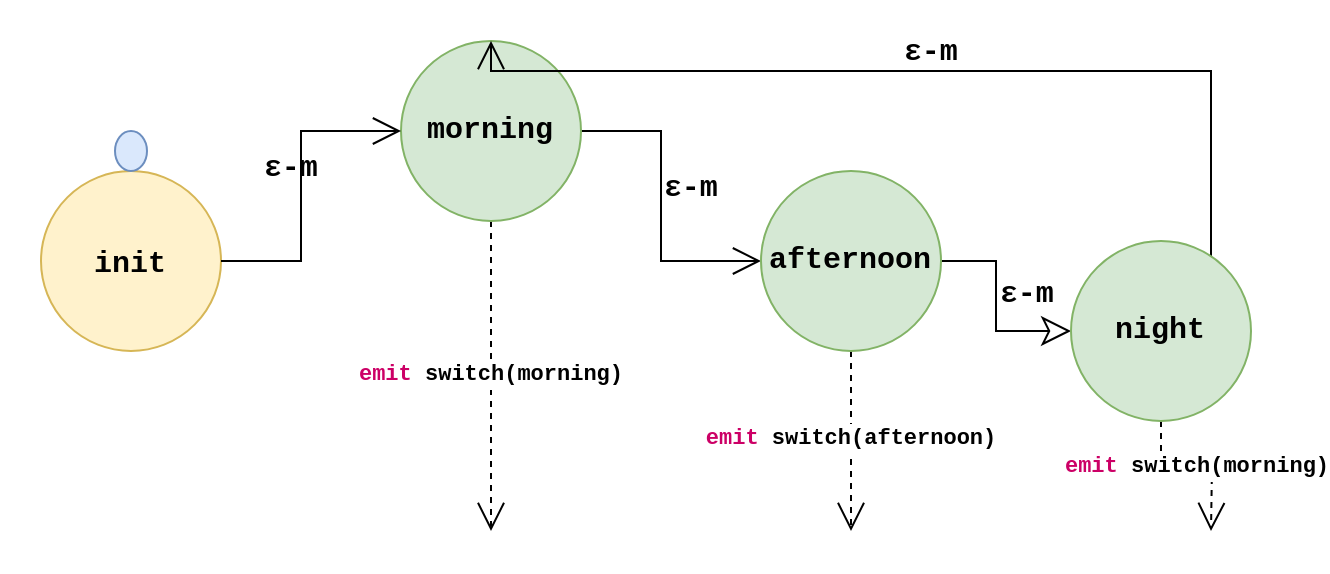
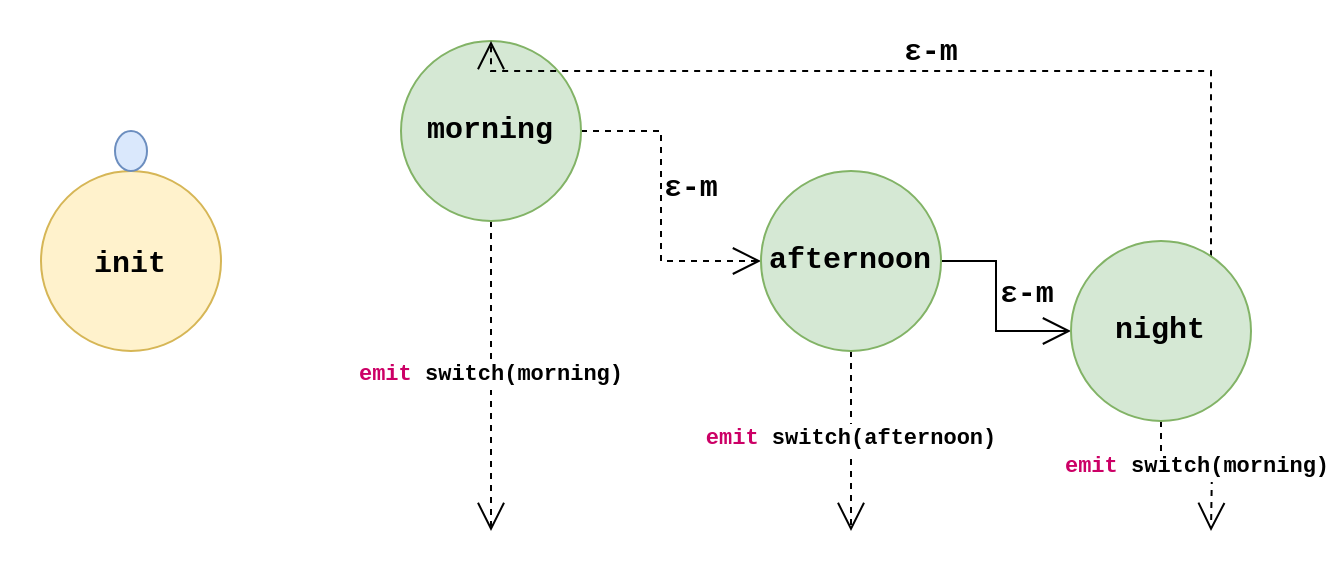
edge "night" -> "morning": style solid -> dashed
edge "init" -> "morning": removed, label "ε-m"
edge "morning" -> "afternoon": style solid -> dashed
edge "afternoon" -> "night": arrowhead classic -> open
